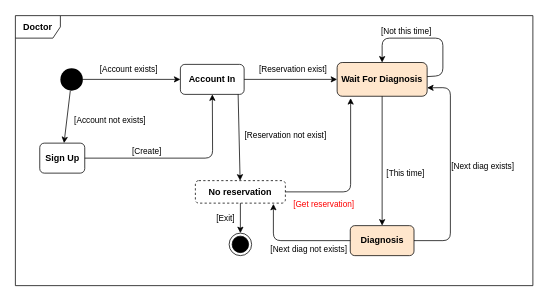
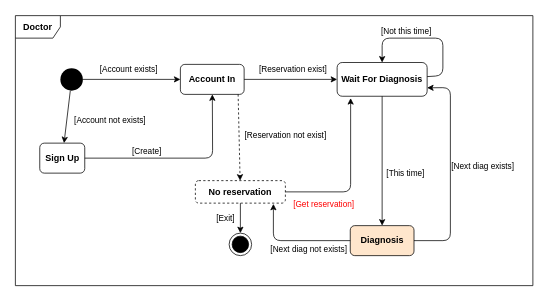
node "Wait For Diagnosis": fillcolor #ffe6cc -> #ffffff
edge "Account In" -> "No reservation": style solid -> dashed
